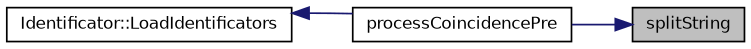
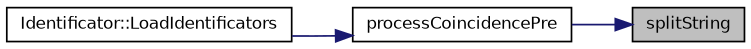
edge "processCoincidencePre" -> "Identificator::LoadIdentificators": reversed
